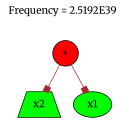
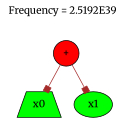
node "x2": label "x2" -> "x0"
